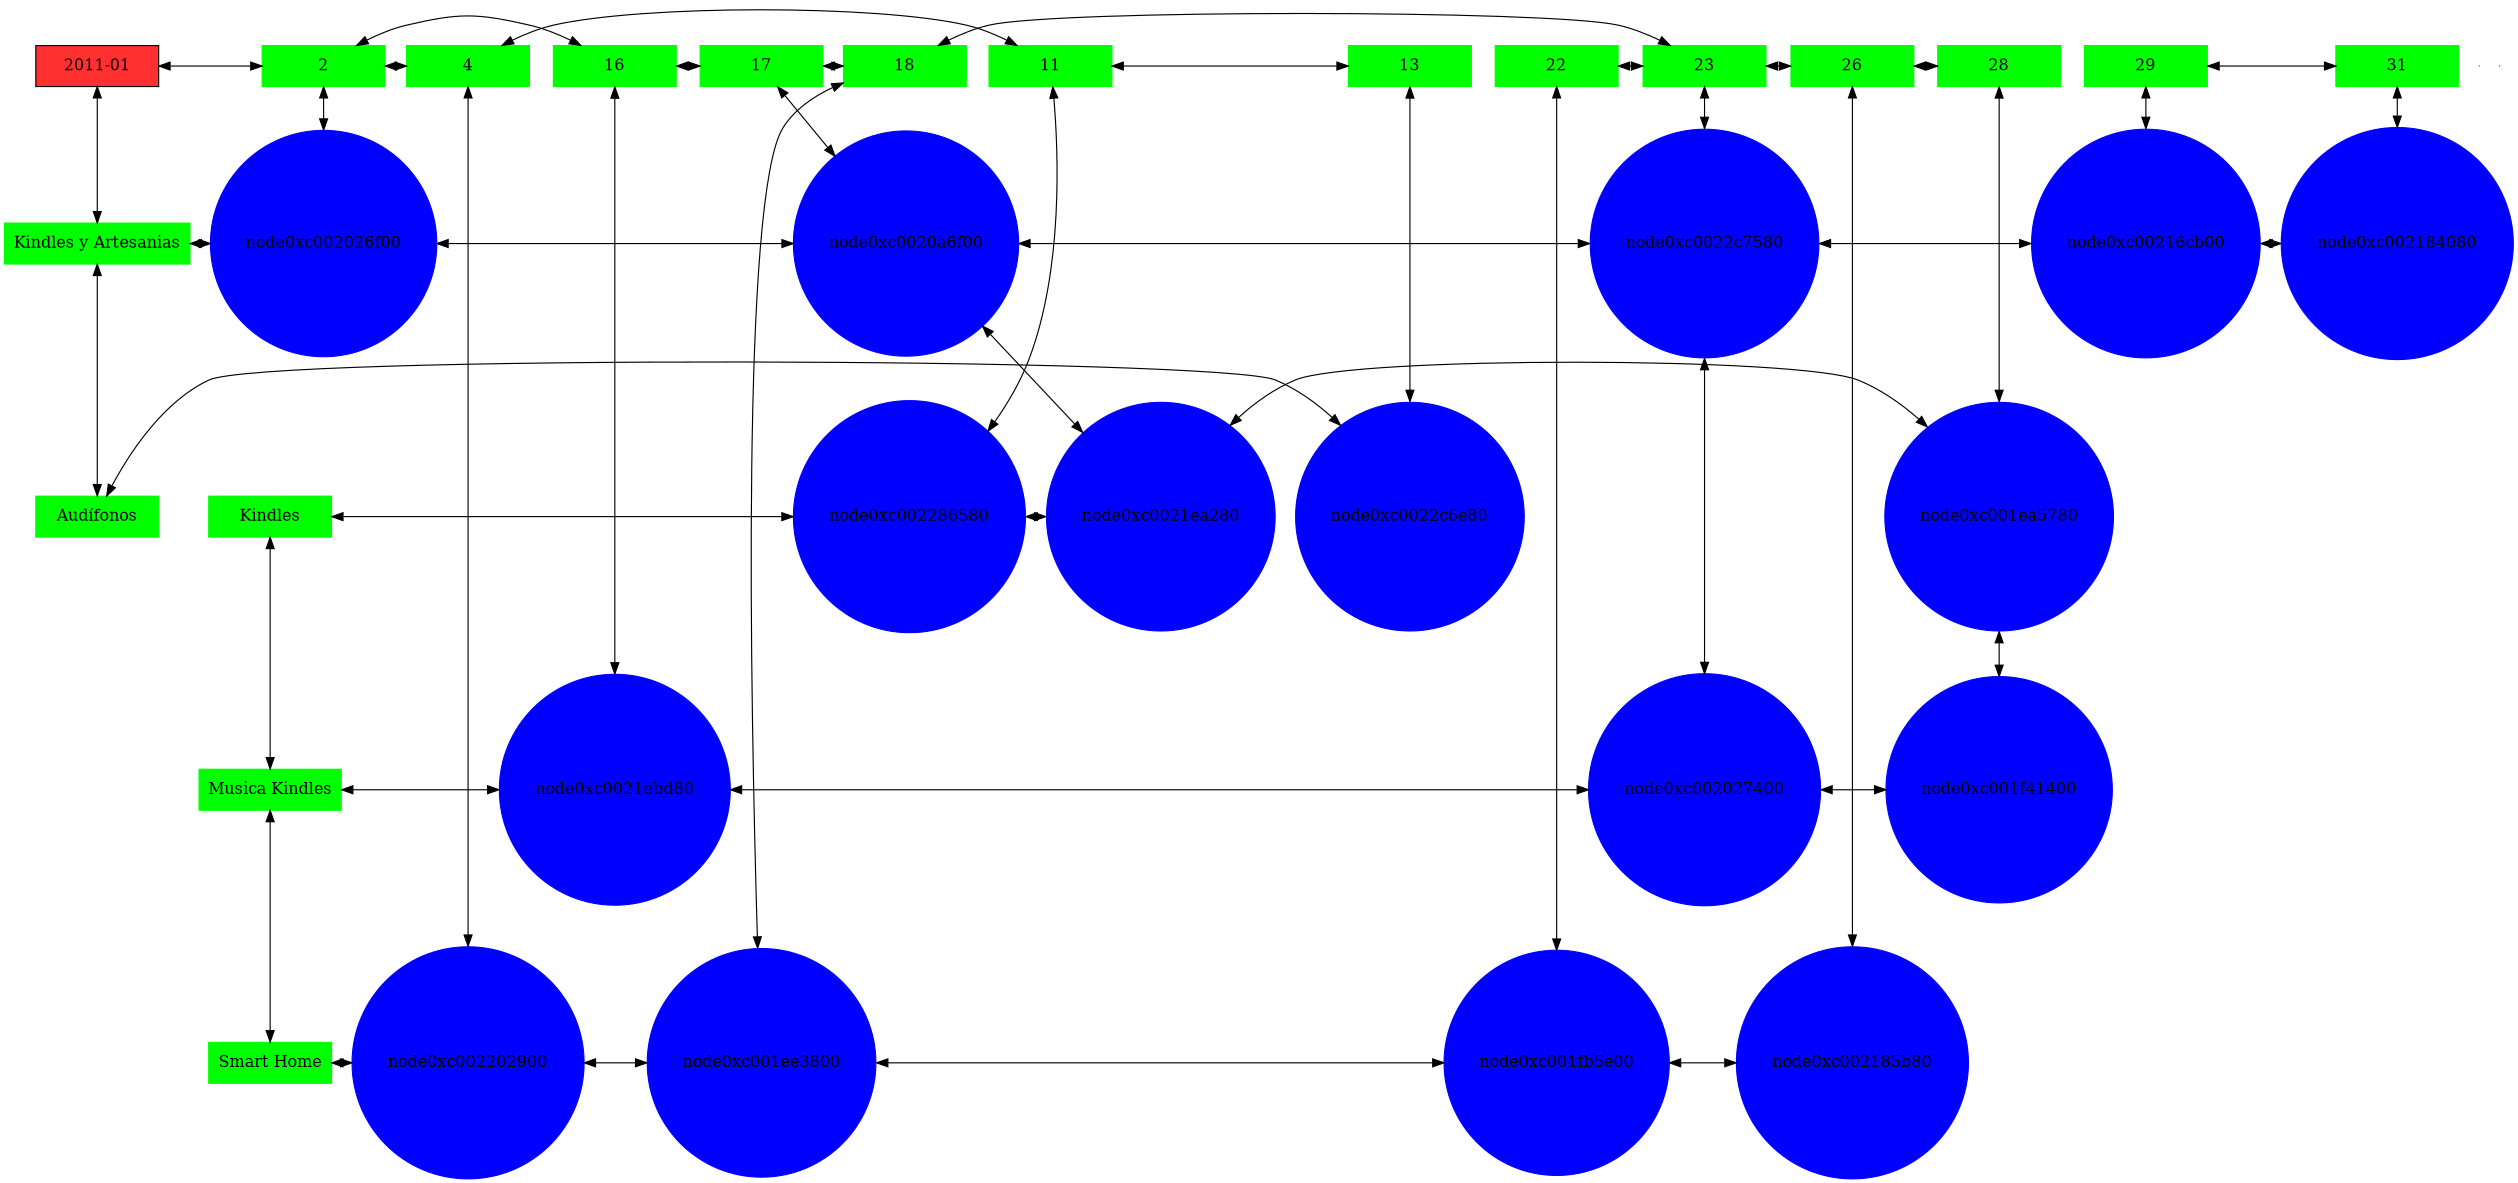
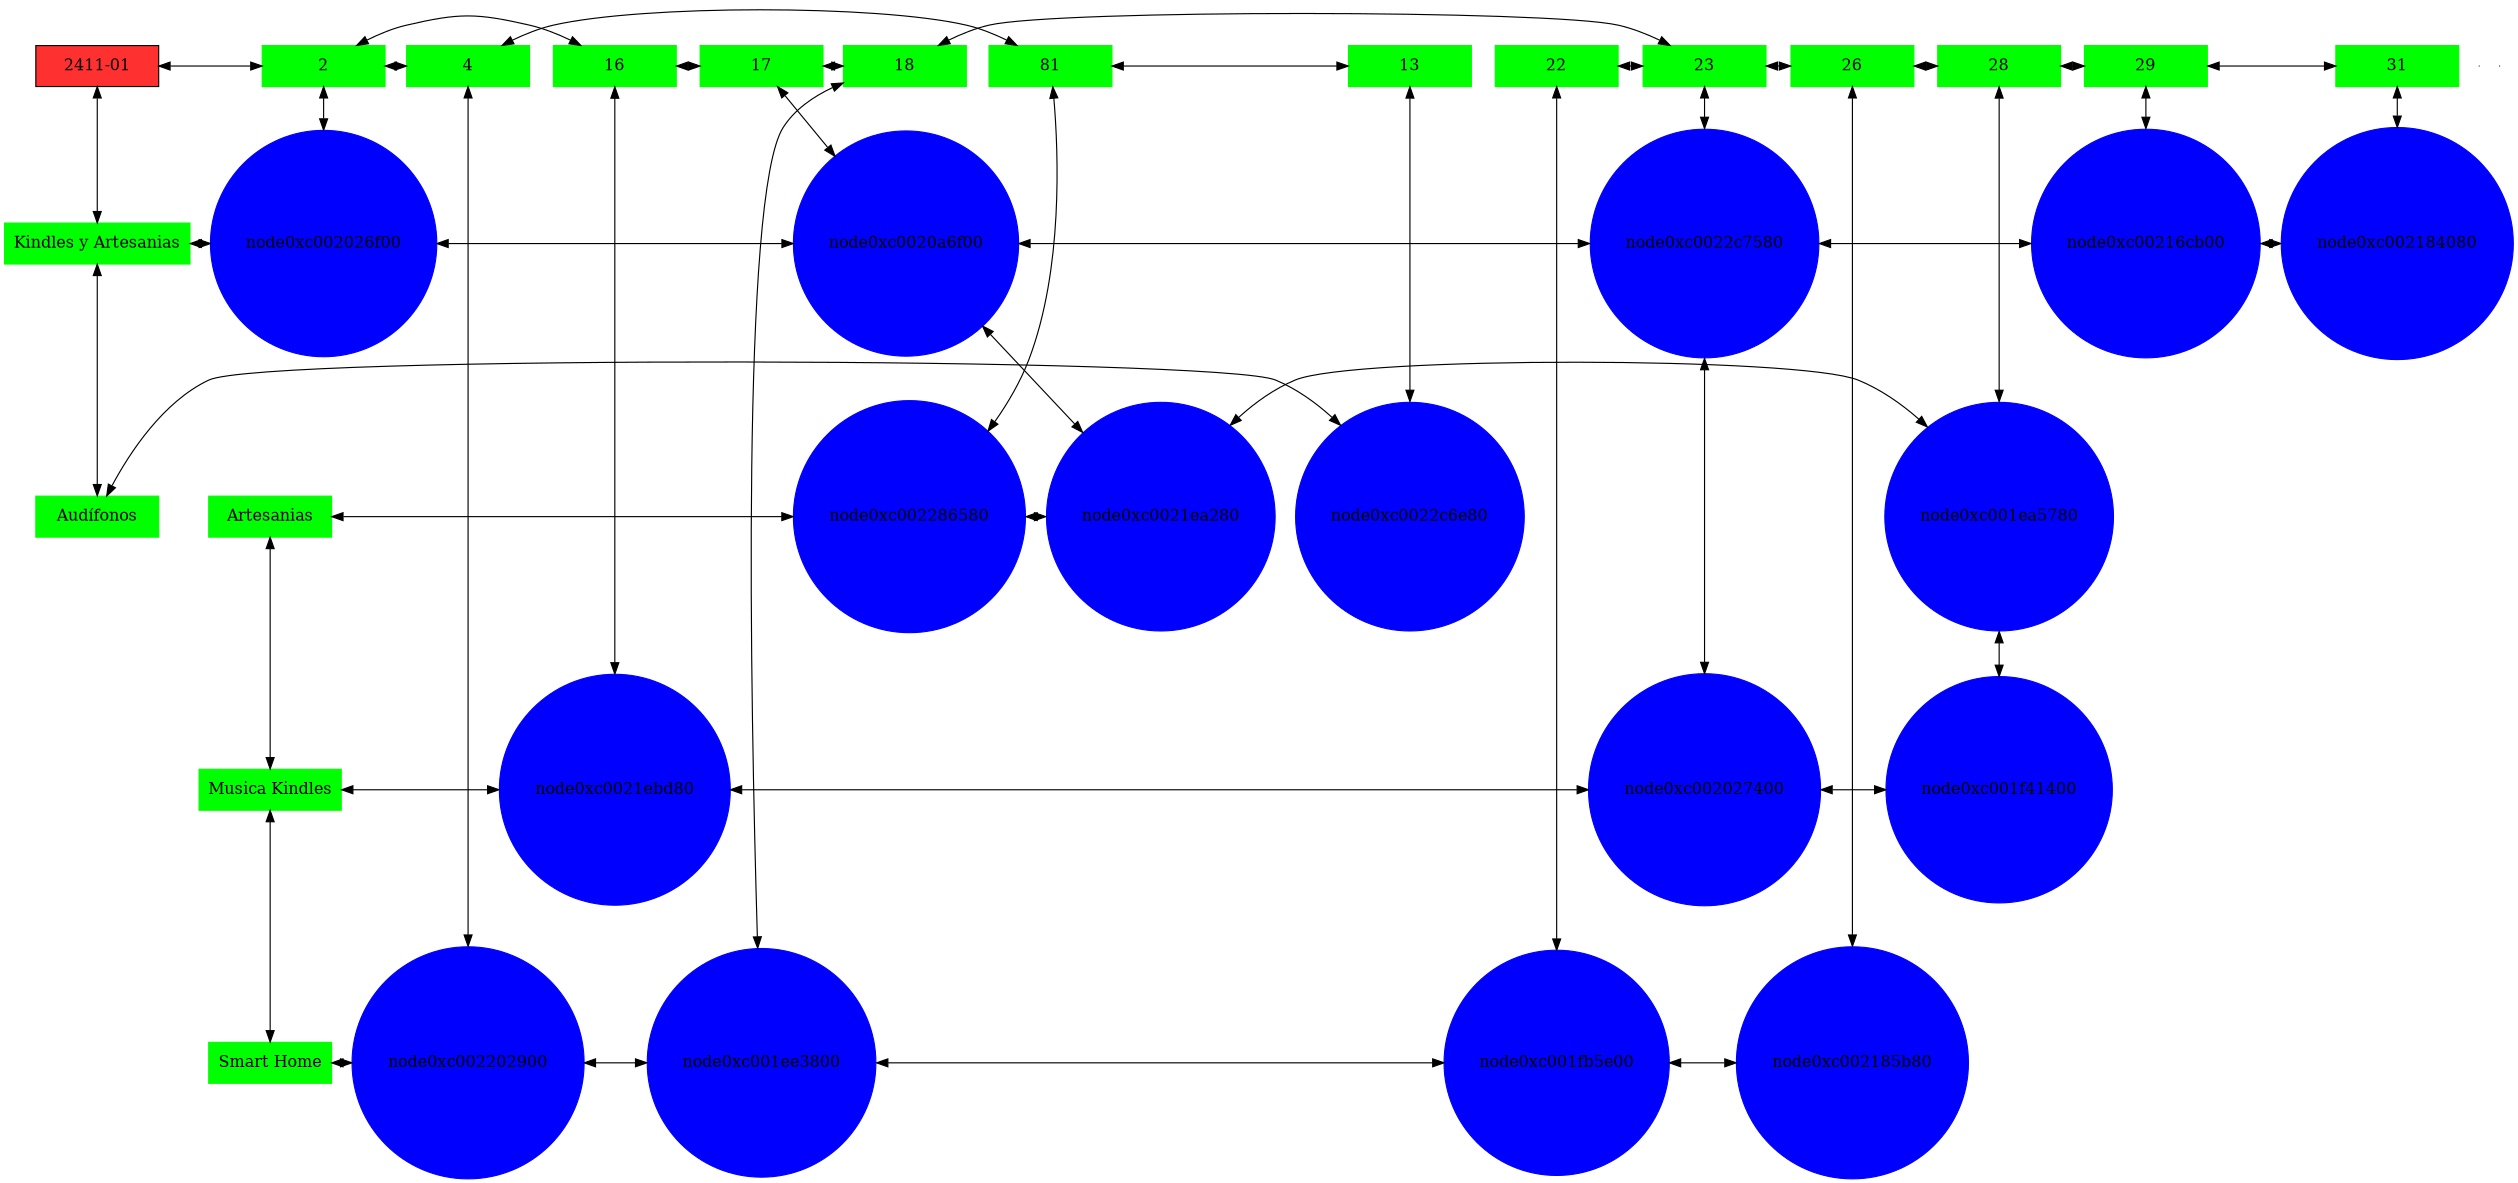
node "2011-01": label "2011-01" -> "2411-01"
node "11": label "11" -> "81"
edge "28" -- "29": added
node "Kindles": label "Kindles" -> "Artesanias"
